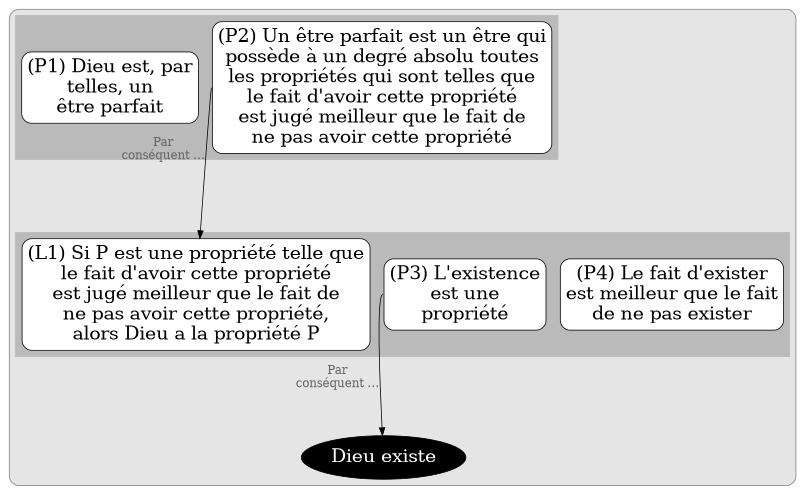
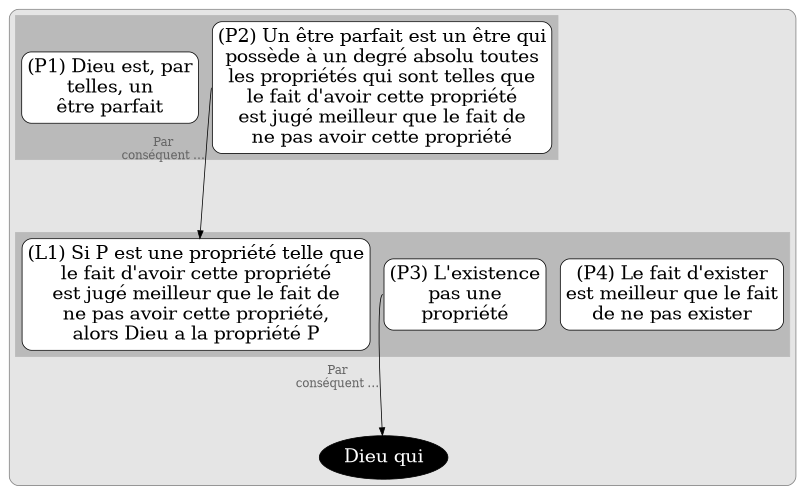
node "(P3) L'existence est une propriété": label "(P3) L'existence est une propriété" -> "(P3) L'existence pas une propriété"
node "Dieu existe": label "Dieu existe" -> "Dieu qui"
